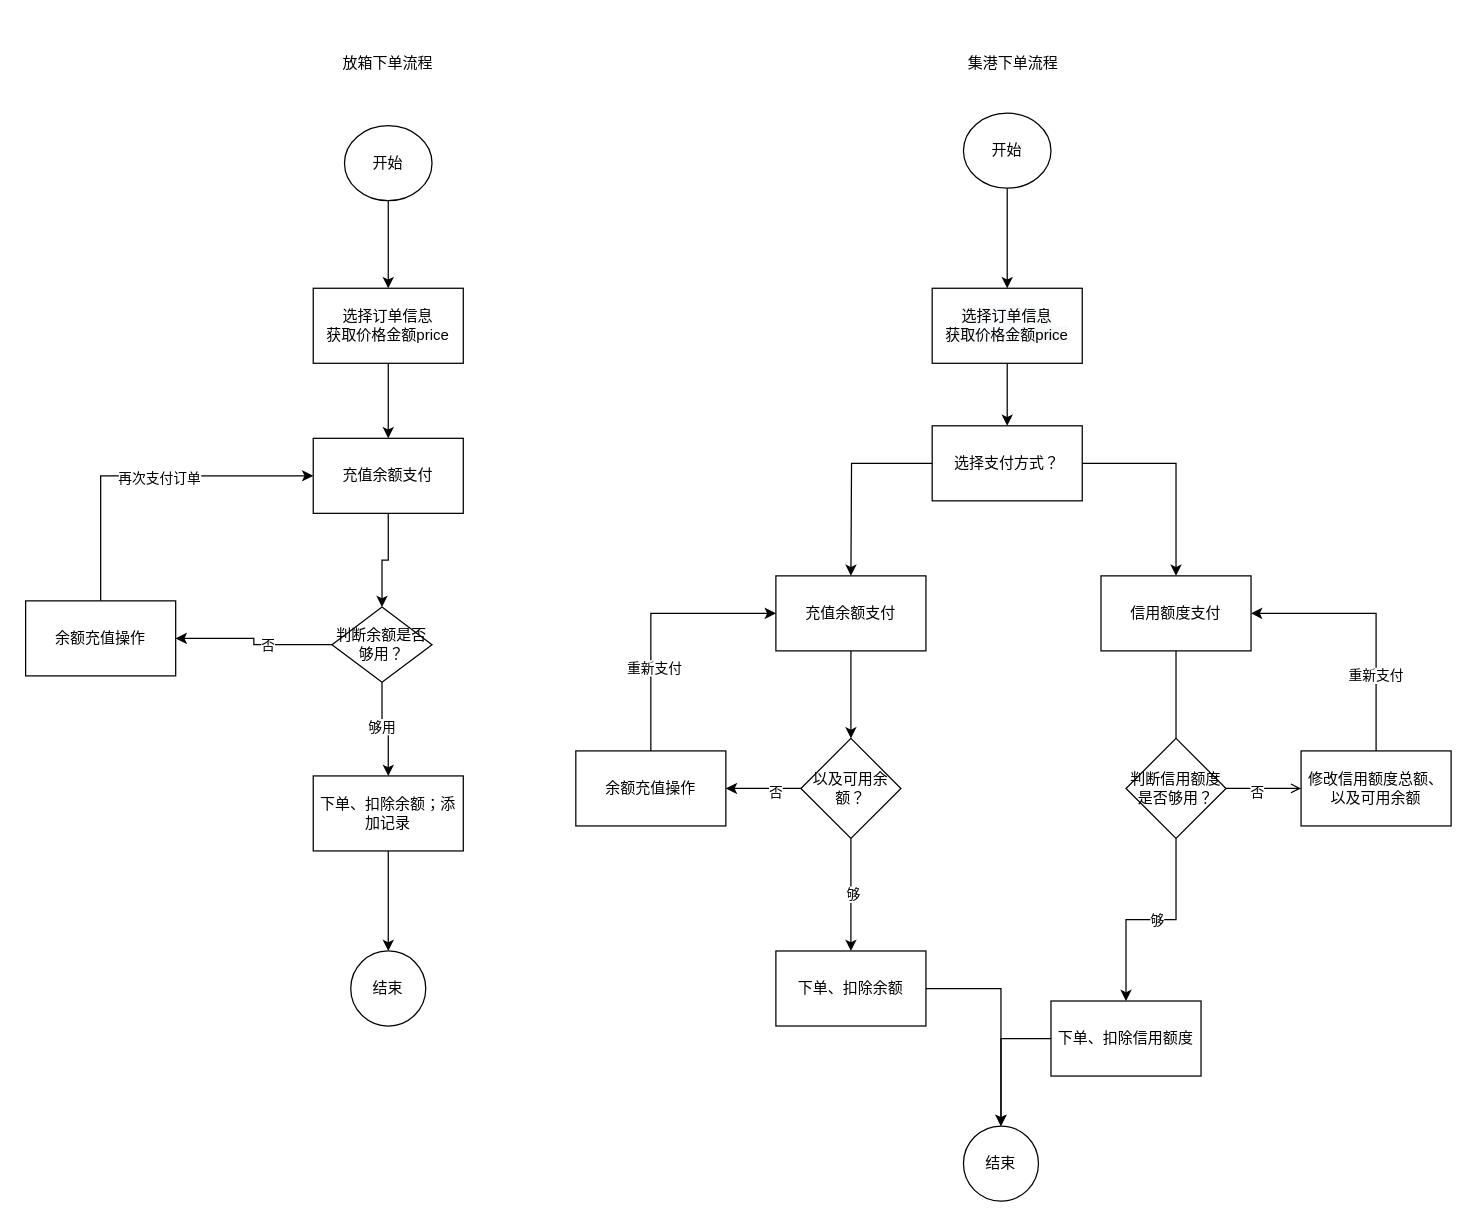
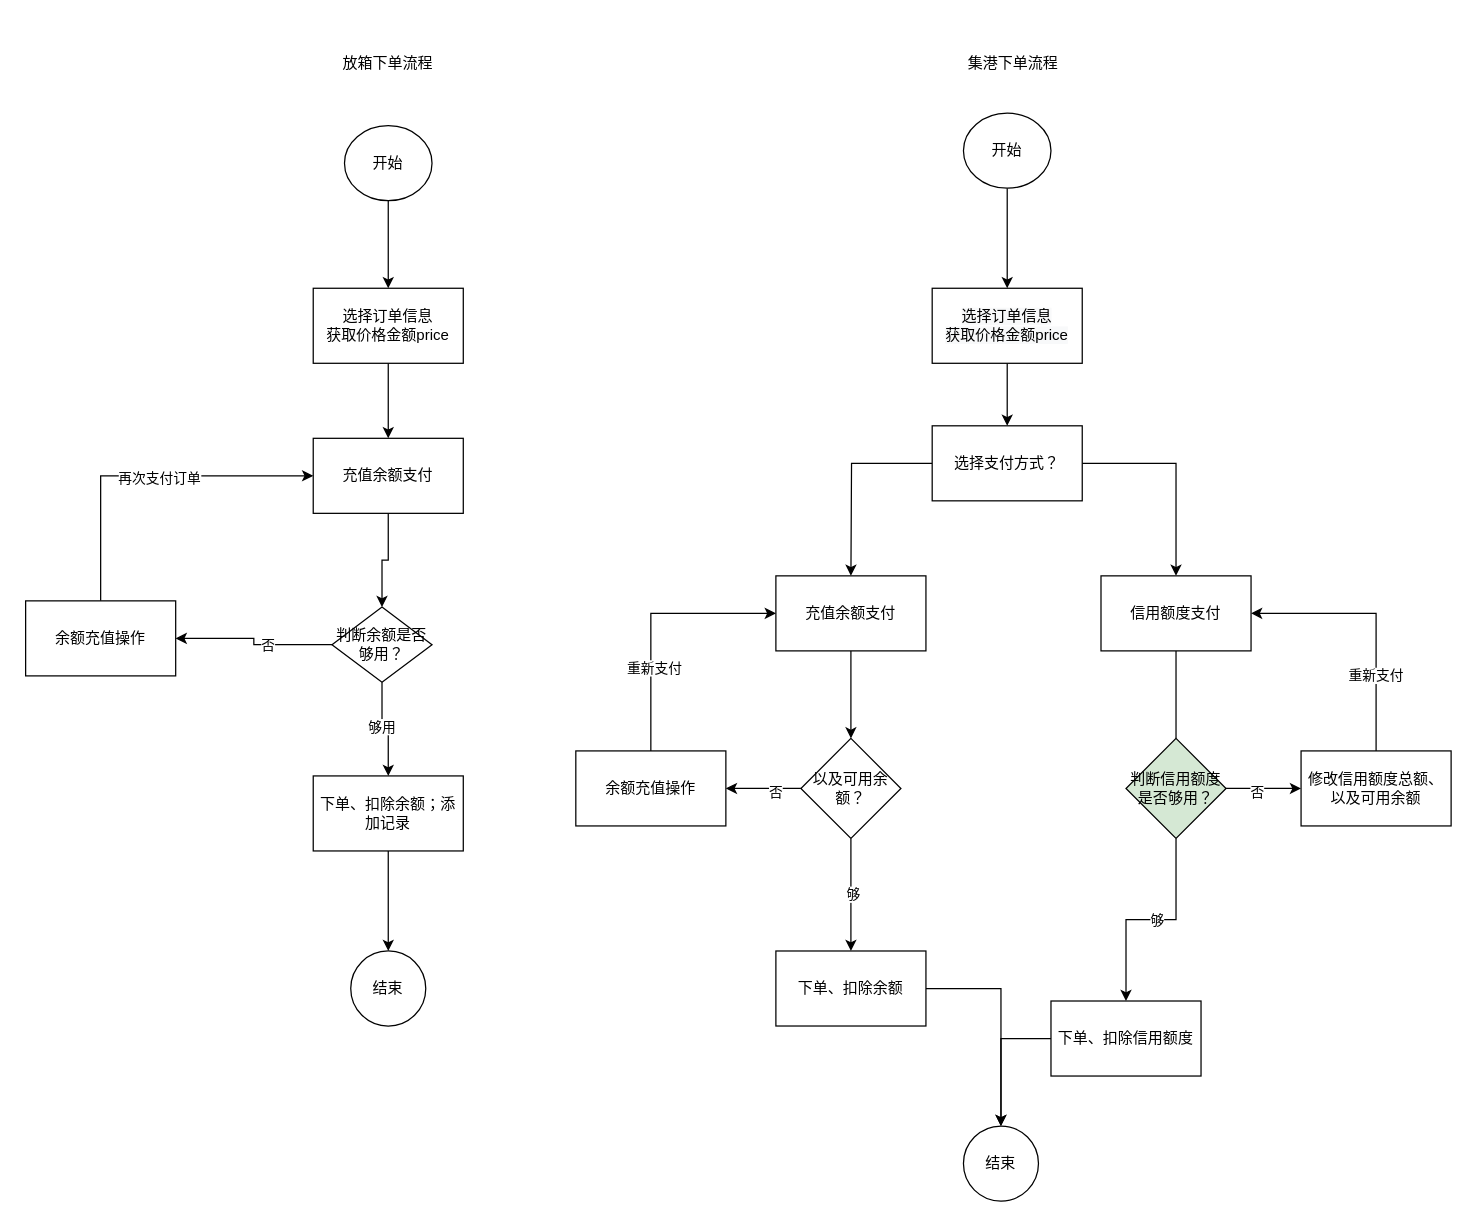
node "判断信用额度是否够用？": fillcolor #ffffff -> #d5e8d4
edge "判断信用额度是否够用？" -> "修改信用额度总额、以及可用余额": arrowhead open -> classic
